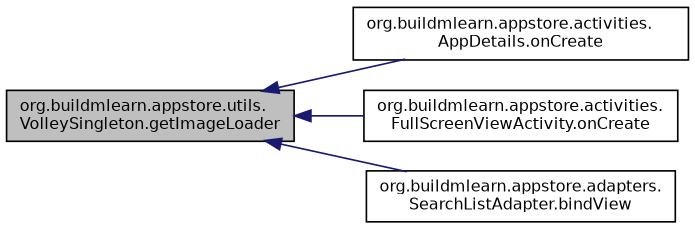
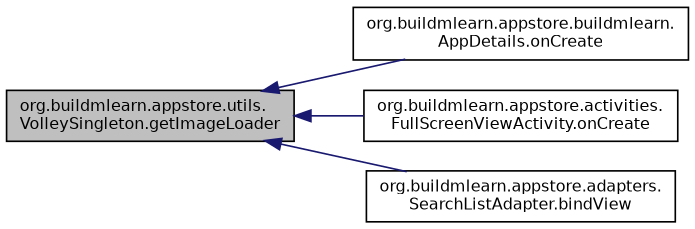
node "org.buildmlearn.appstore.activities. AppDetails.onCreate": label "org.buildmlearn.appstore.activities. AppDetails.onCreate" -> "org.buildmlearn.appstore.buildmlearn. AppDetails.onCreate"
